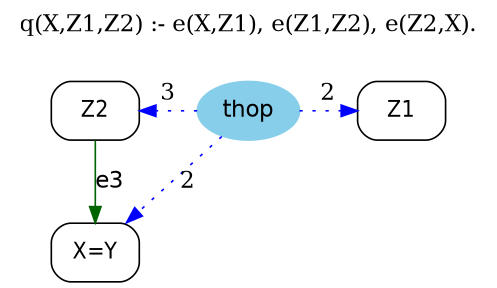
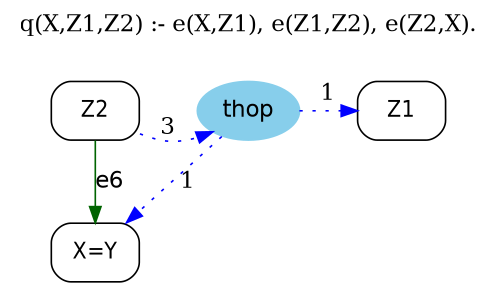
edge "thop" -> "Z1": label "2" -> "1"
edge "thop" -> "Z2": reversed
edge "Z2" -> "X=Y": label "e3" -> "e6"
edge "thop" -> "X=Y": label "2" -> "1"
